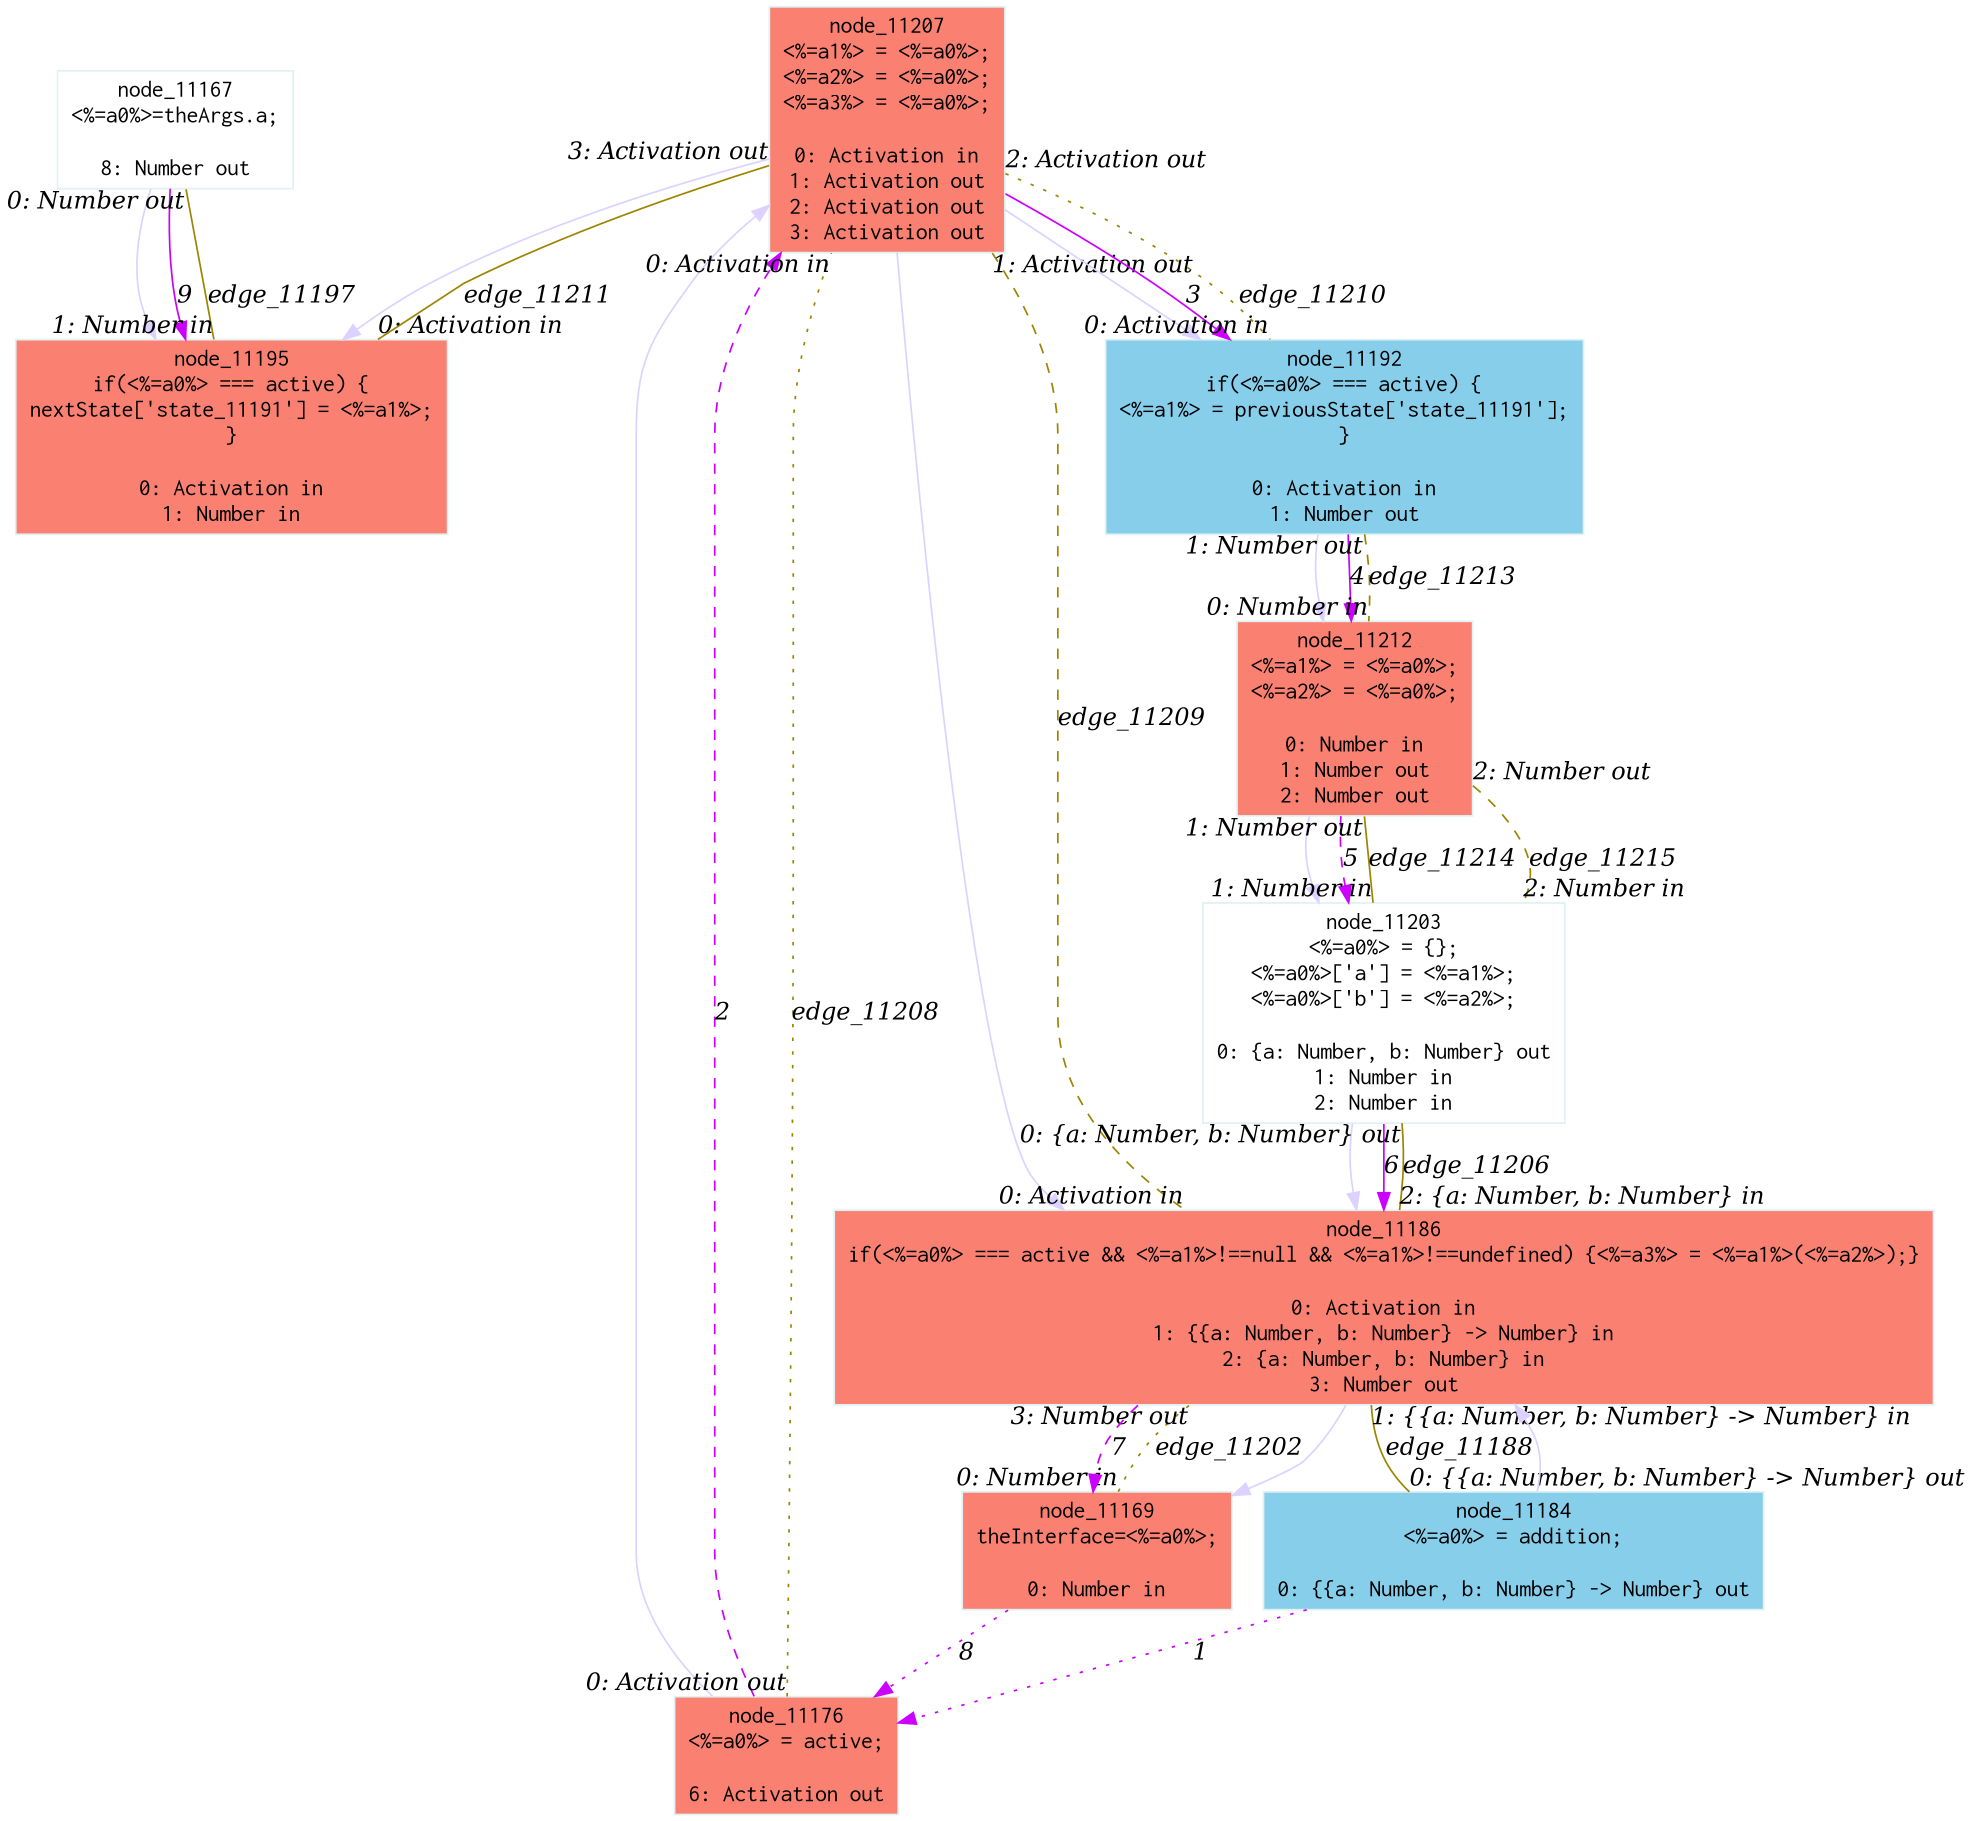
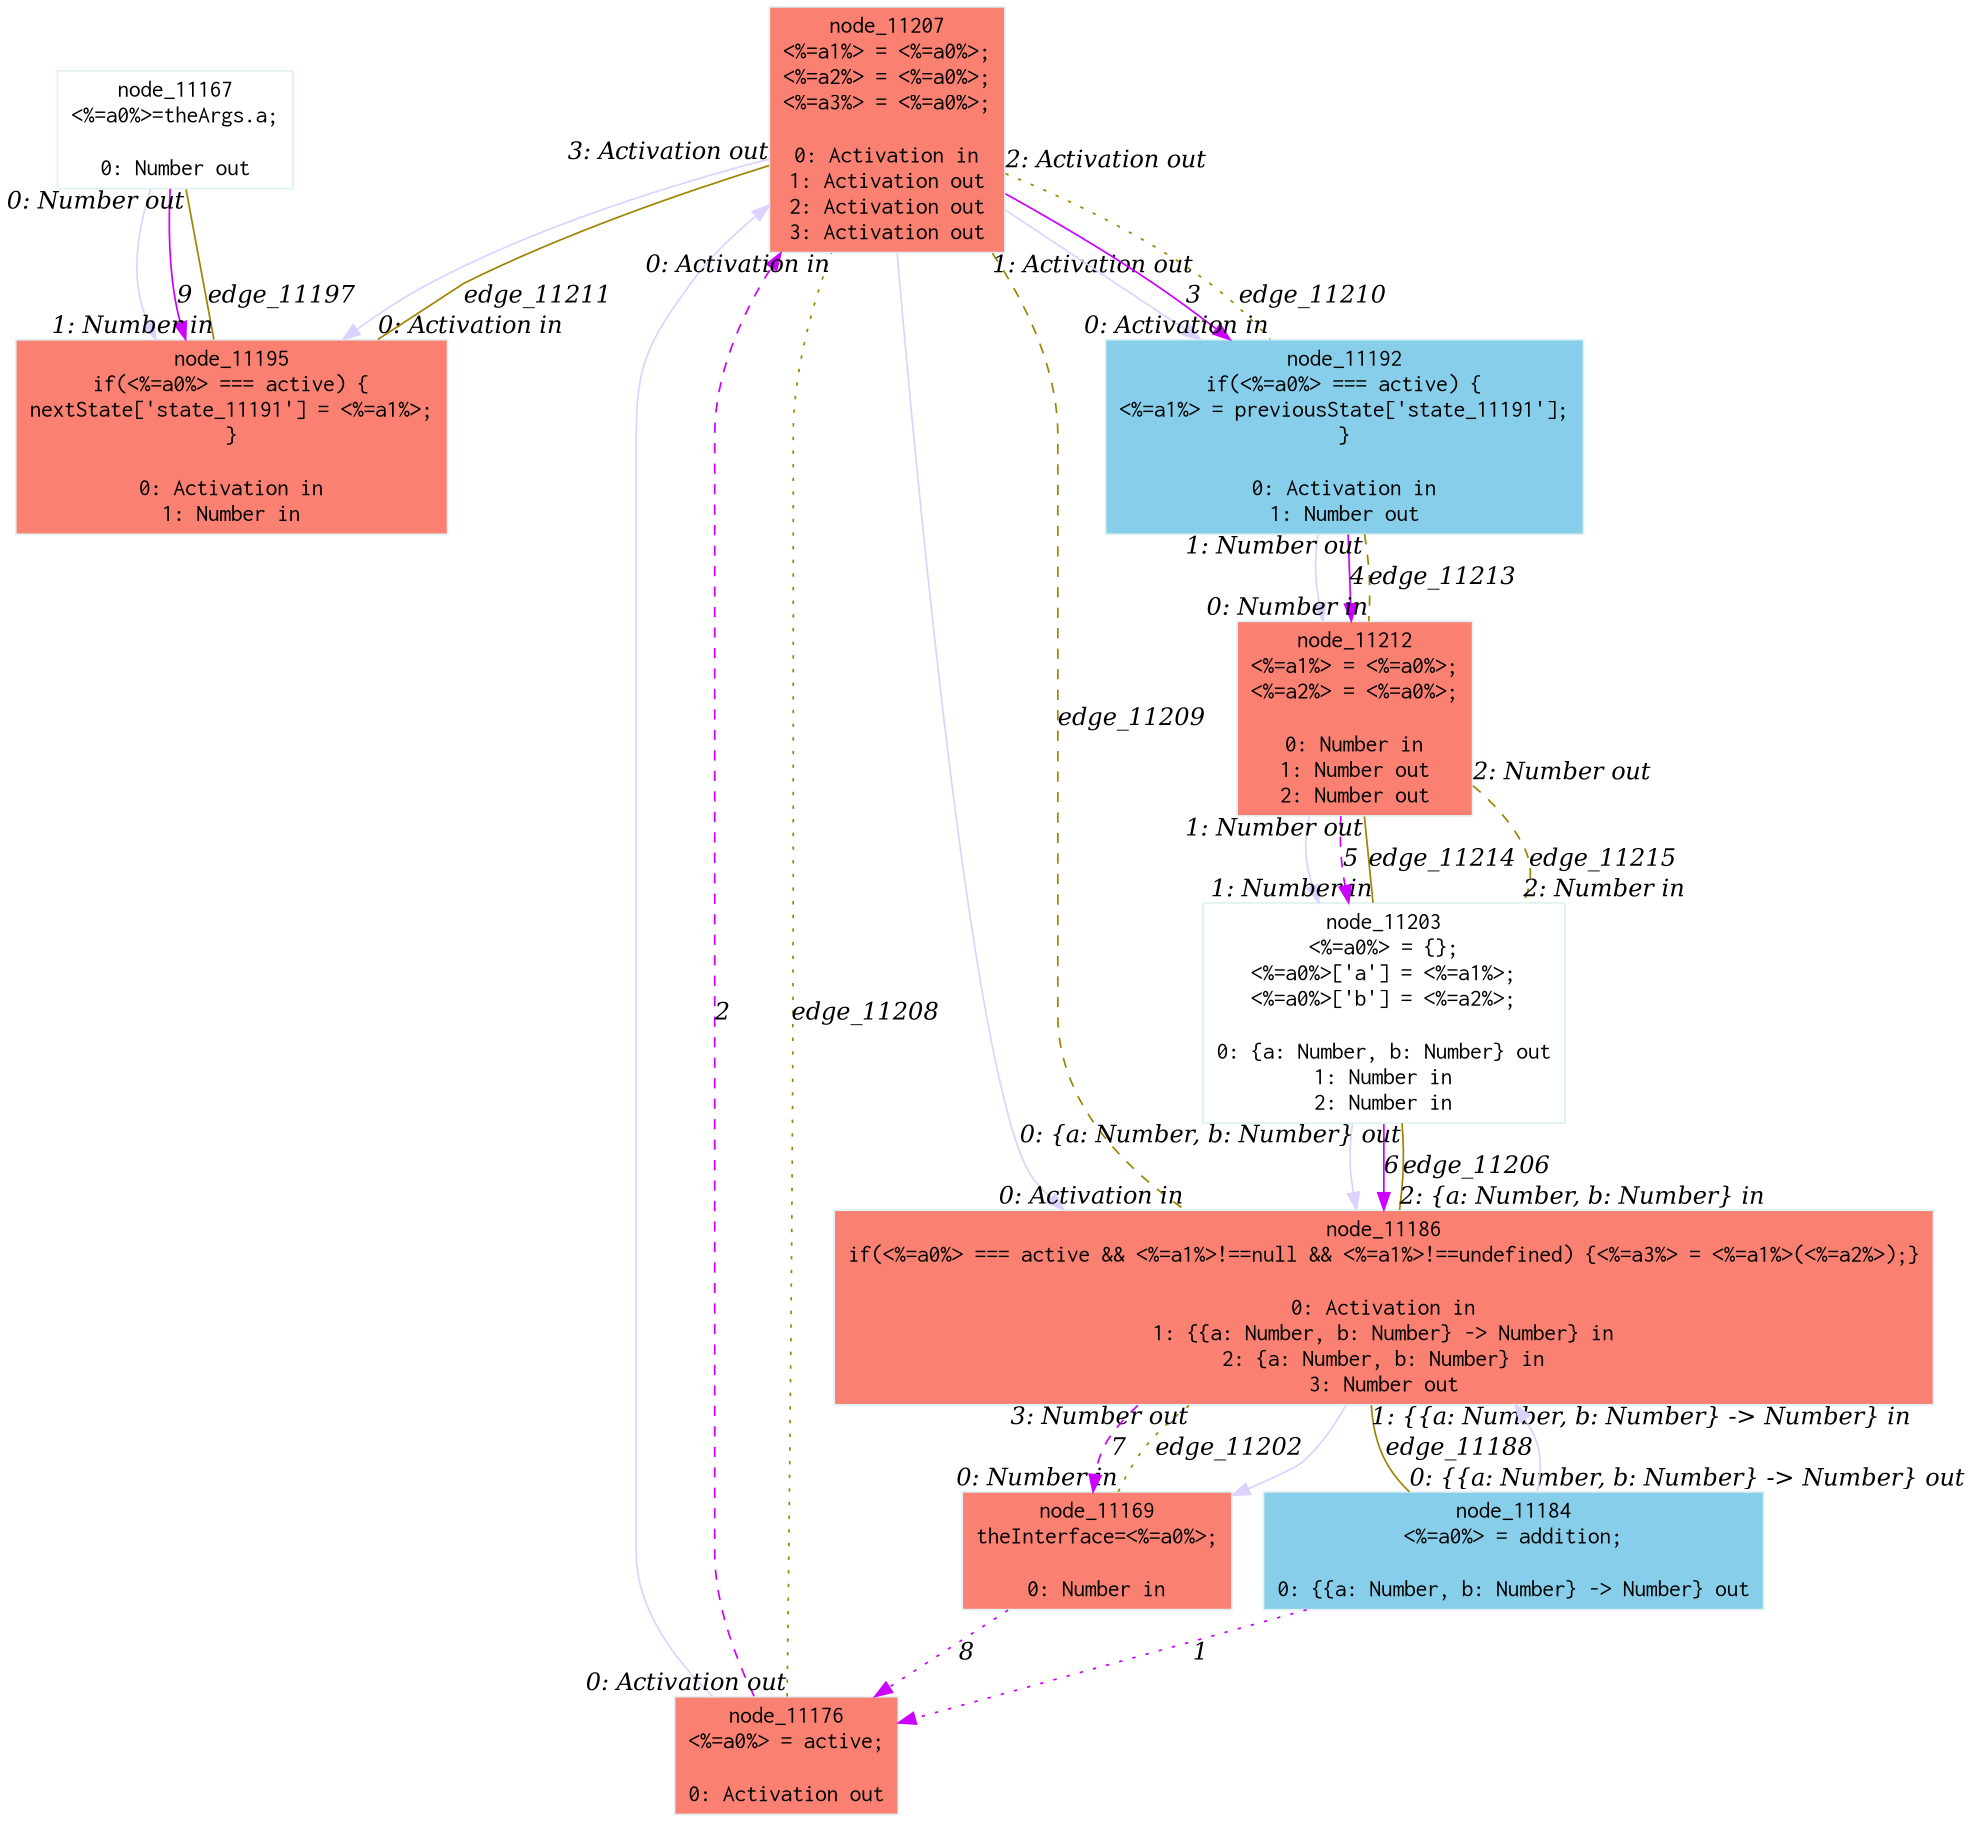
node "node_11167 <%=a0%>=theArgs.a; 8: Number out": label "node_11167 <%=a0%>=theArgs.a; 8: Number out" -> "node_11167 <%=a0%>=theArgs.a; 0: Number out"
node "node_11176 <%=a0%> = active; 6: Activation out": label "node_11176 <%=a0%> = active; 6: Activation out" -> "node_11176 <%=a0%> = active; 0: Activation out"
